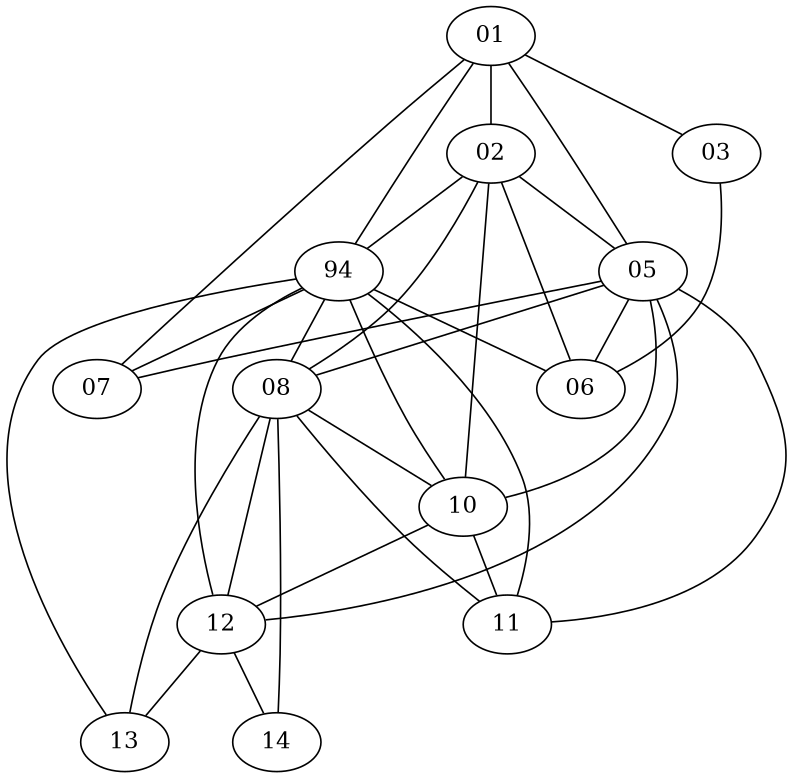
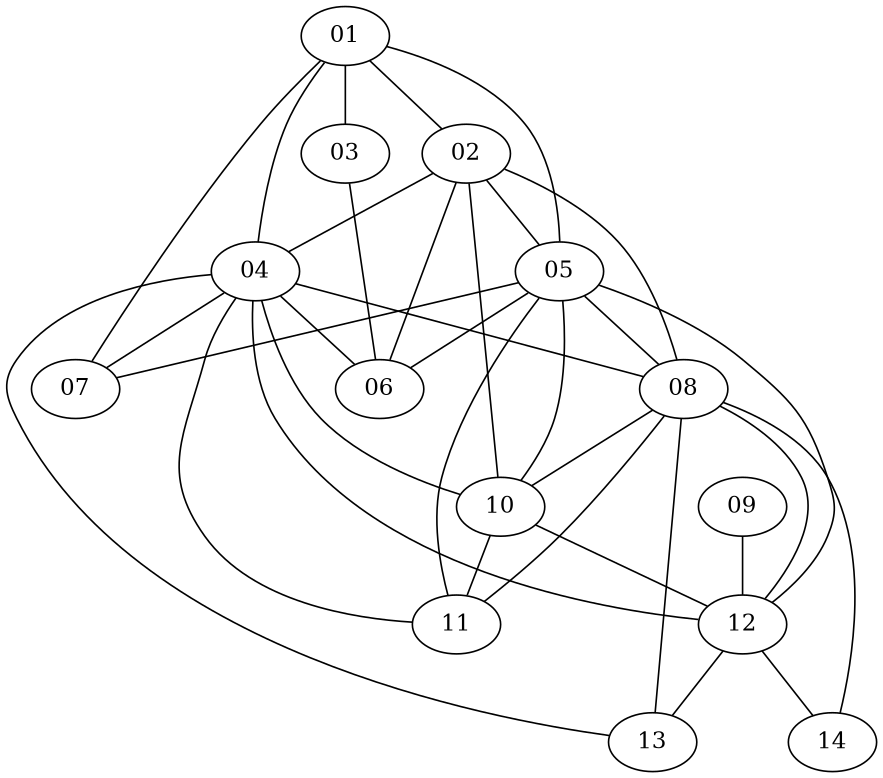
node "94": label "94" -> "04"
node "09": added
